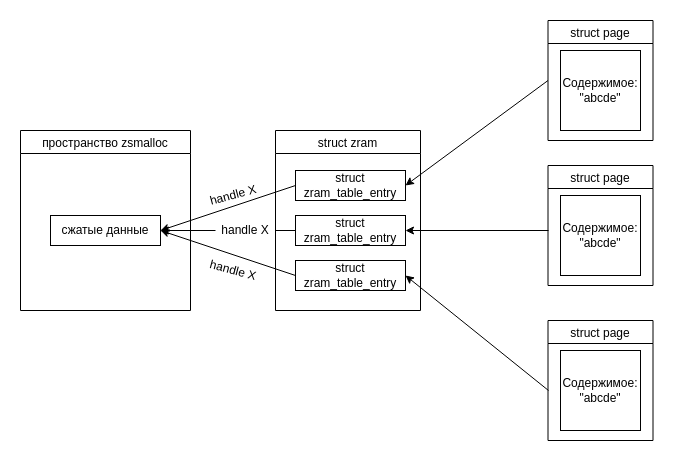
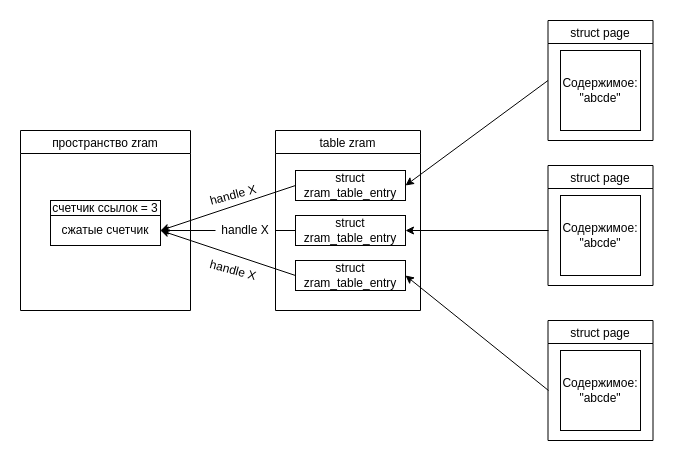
node "пространство zsmalloc": label "пространство zsmalloc" -> "пространство zram"
node "struct zram": label "struct zram" -> "table zram"
node "счетчик ссылок = 3": added
node "сжатые данные": label "сжатые данные" -> "сжатые счетчик"
